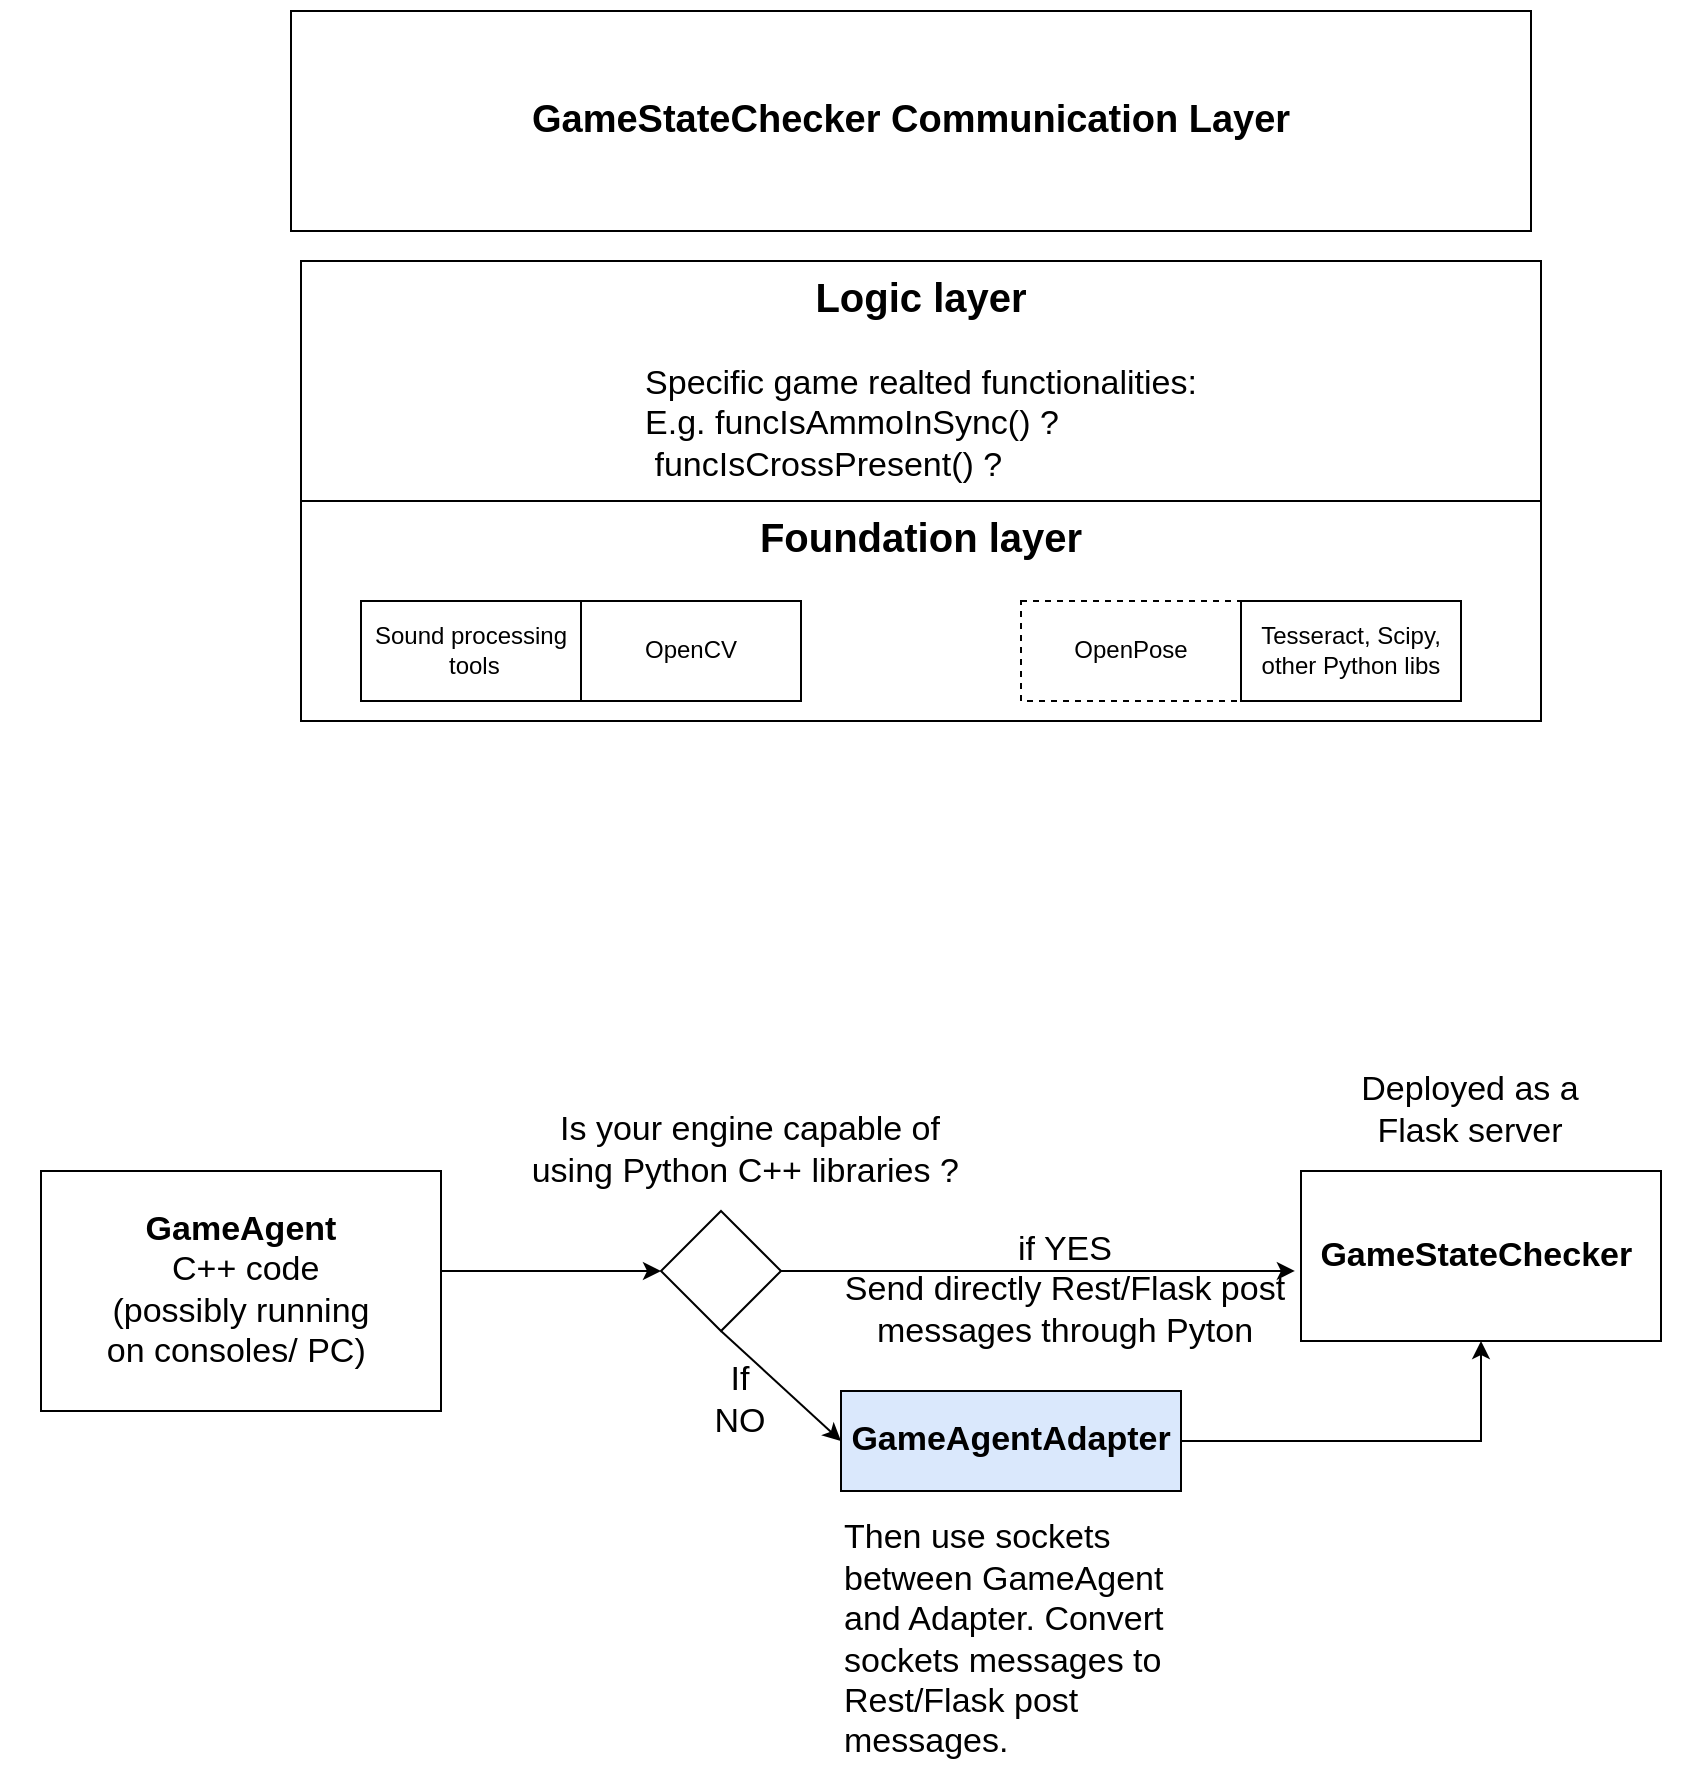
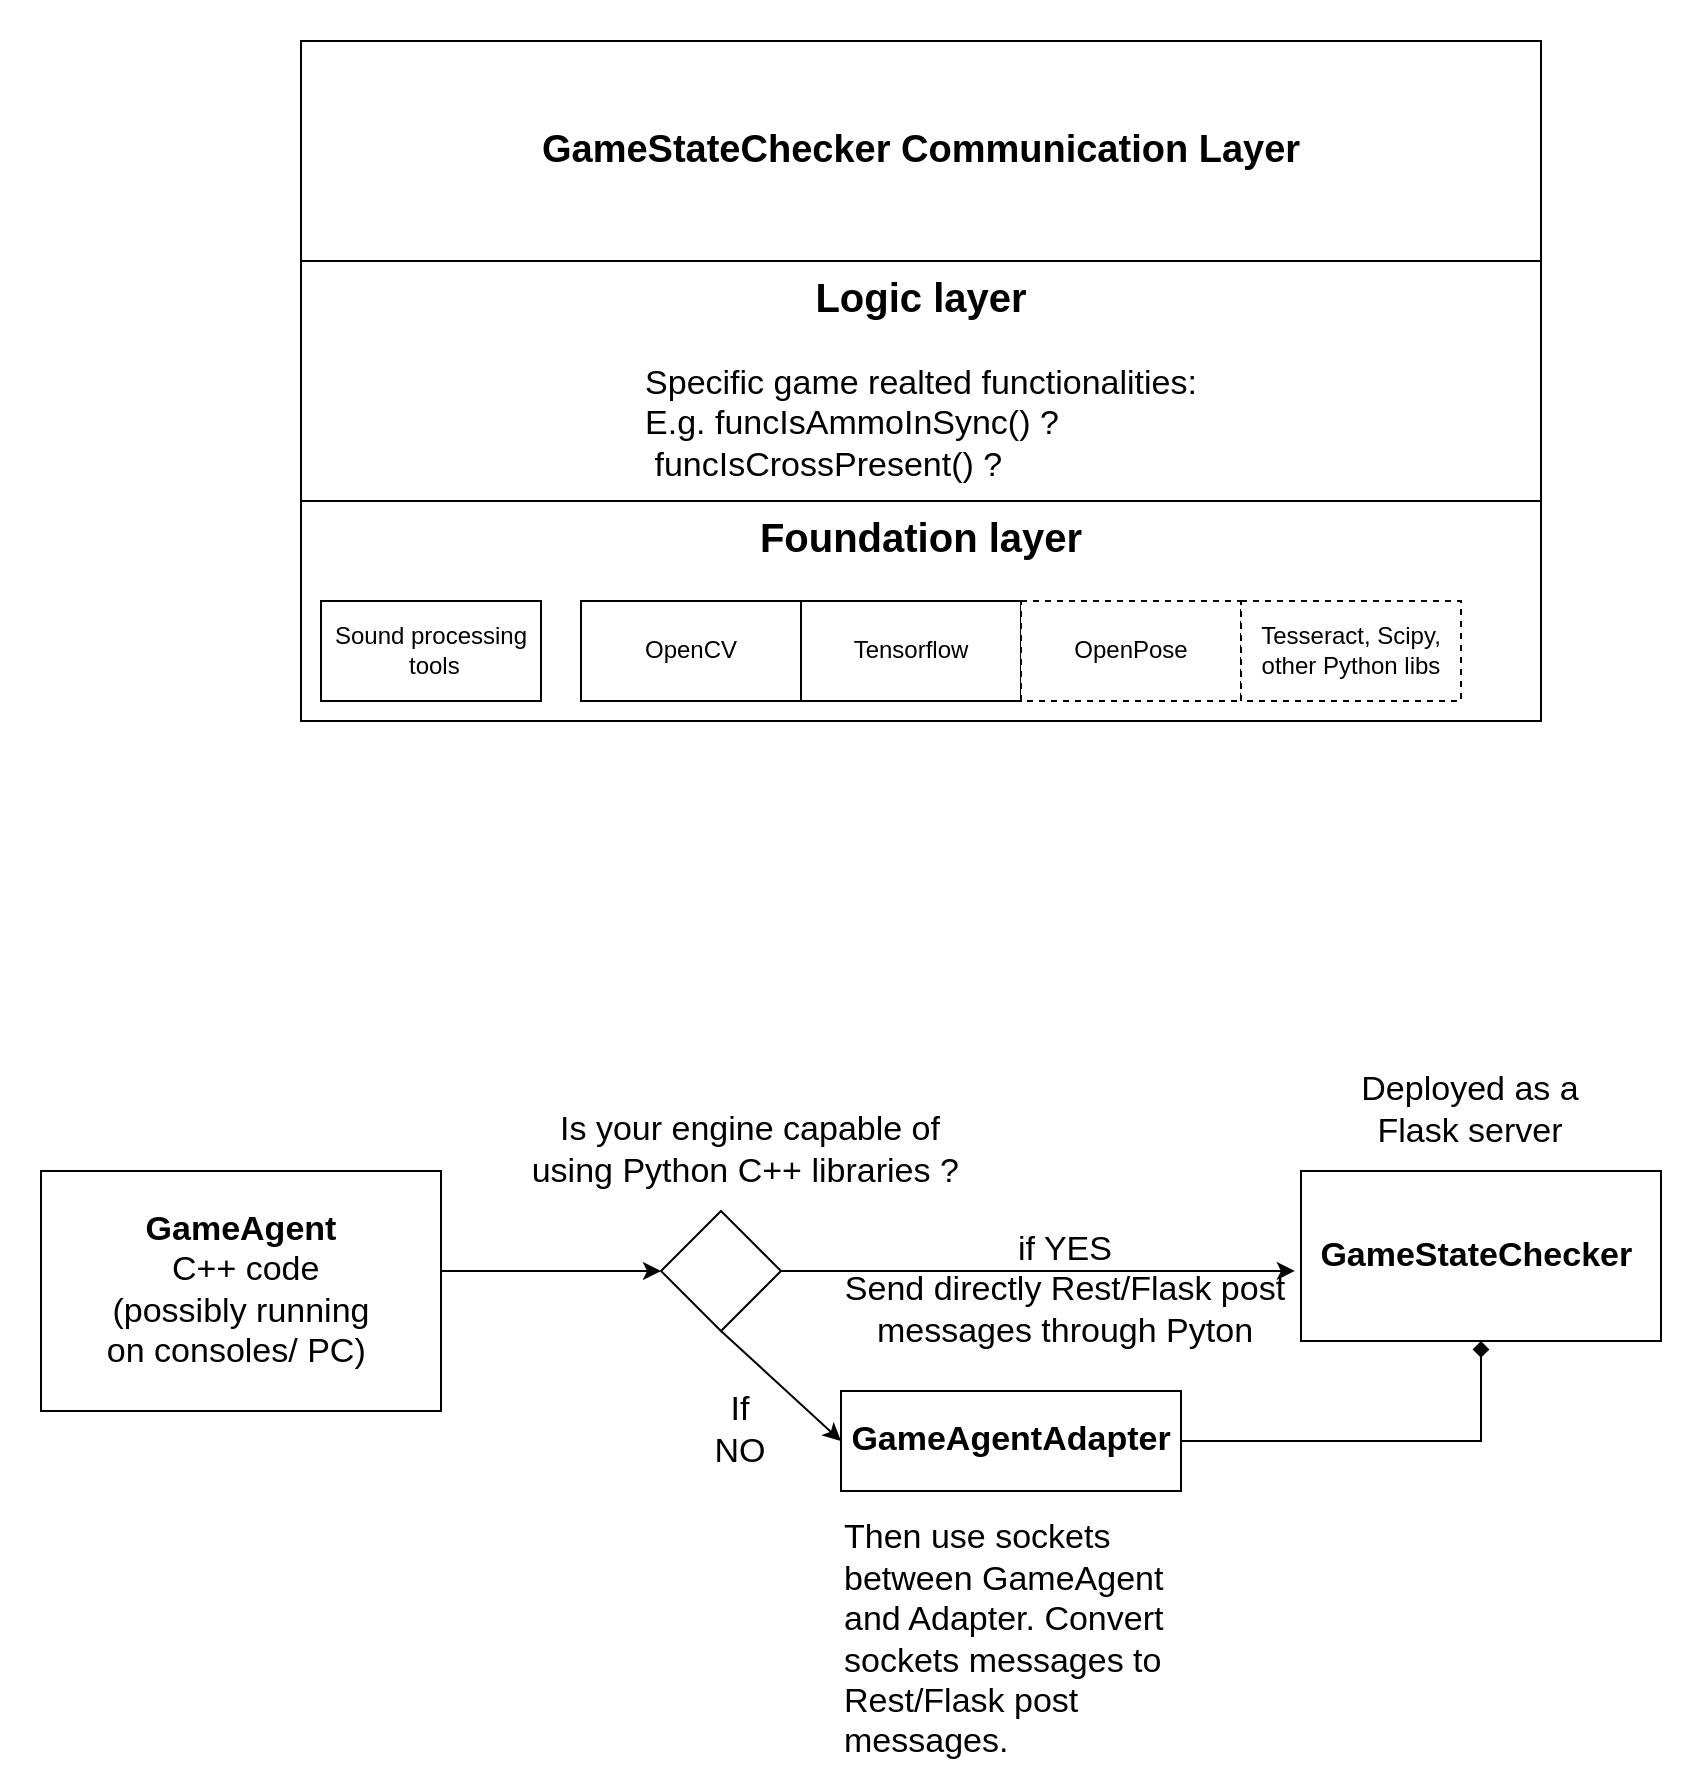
node "GameStateChecker Communication Layer": moved (911, 121) -> (921, 151)
node "Sound processing tools": moved (471, 651) -> (431, 651)
node "Tensorflow": added
node "Tesseract, Scipy, other Python libs": style solid -> dashed
edge "GameAgentAdapter" -> "GameStateChecker": arrowhead classic -> diamond
node "If NO": moved (741, 1401) -> (741, 1431)
node "GameAgentAdapter": fillcolor #dae8fc -> #ffffff
